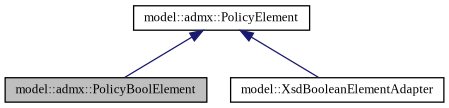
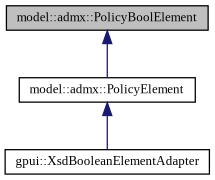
edge "model::admx::PolicyBoolElement" -> "model::admx::PolicyElement": reversed
node "model::XsdBooleanElementAdapter": label "model::XsdBooleanElementAdapter" -> "gpui::XsdBooleanElementAdapter"
